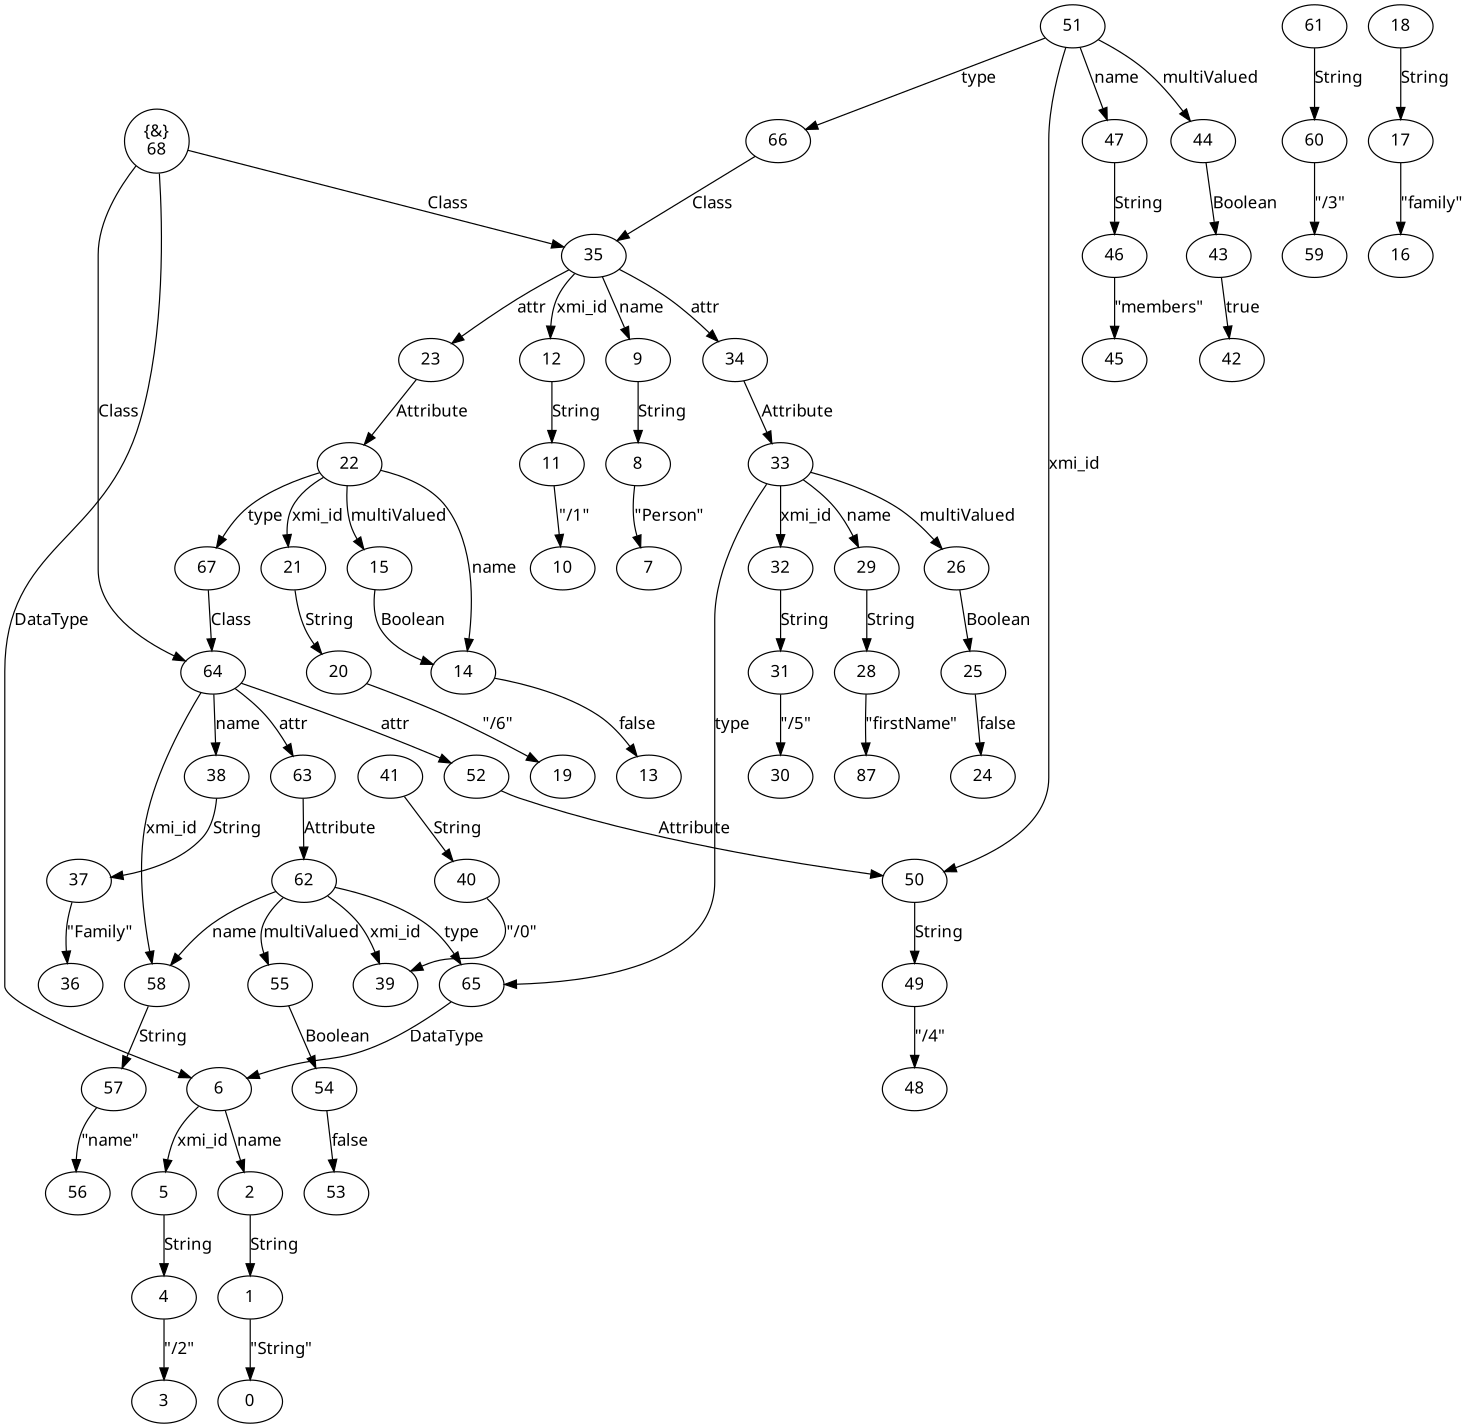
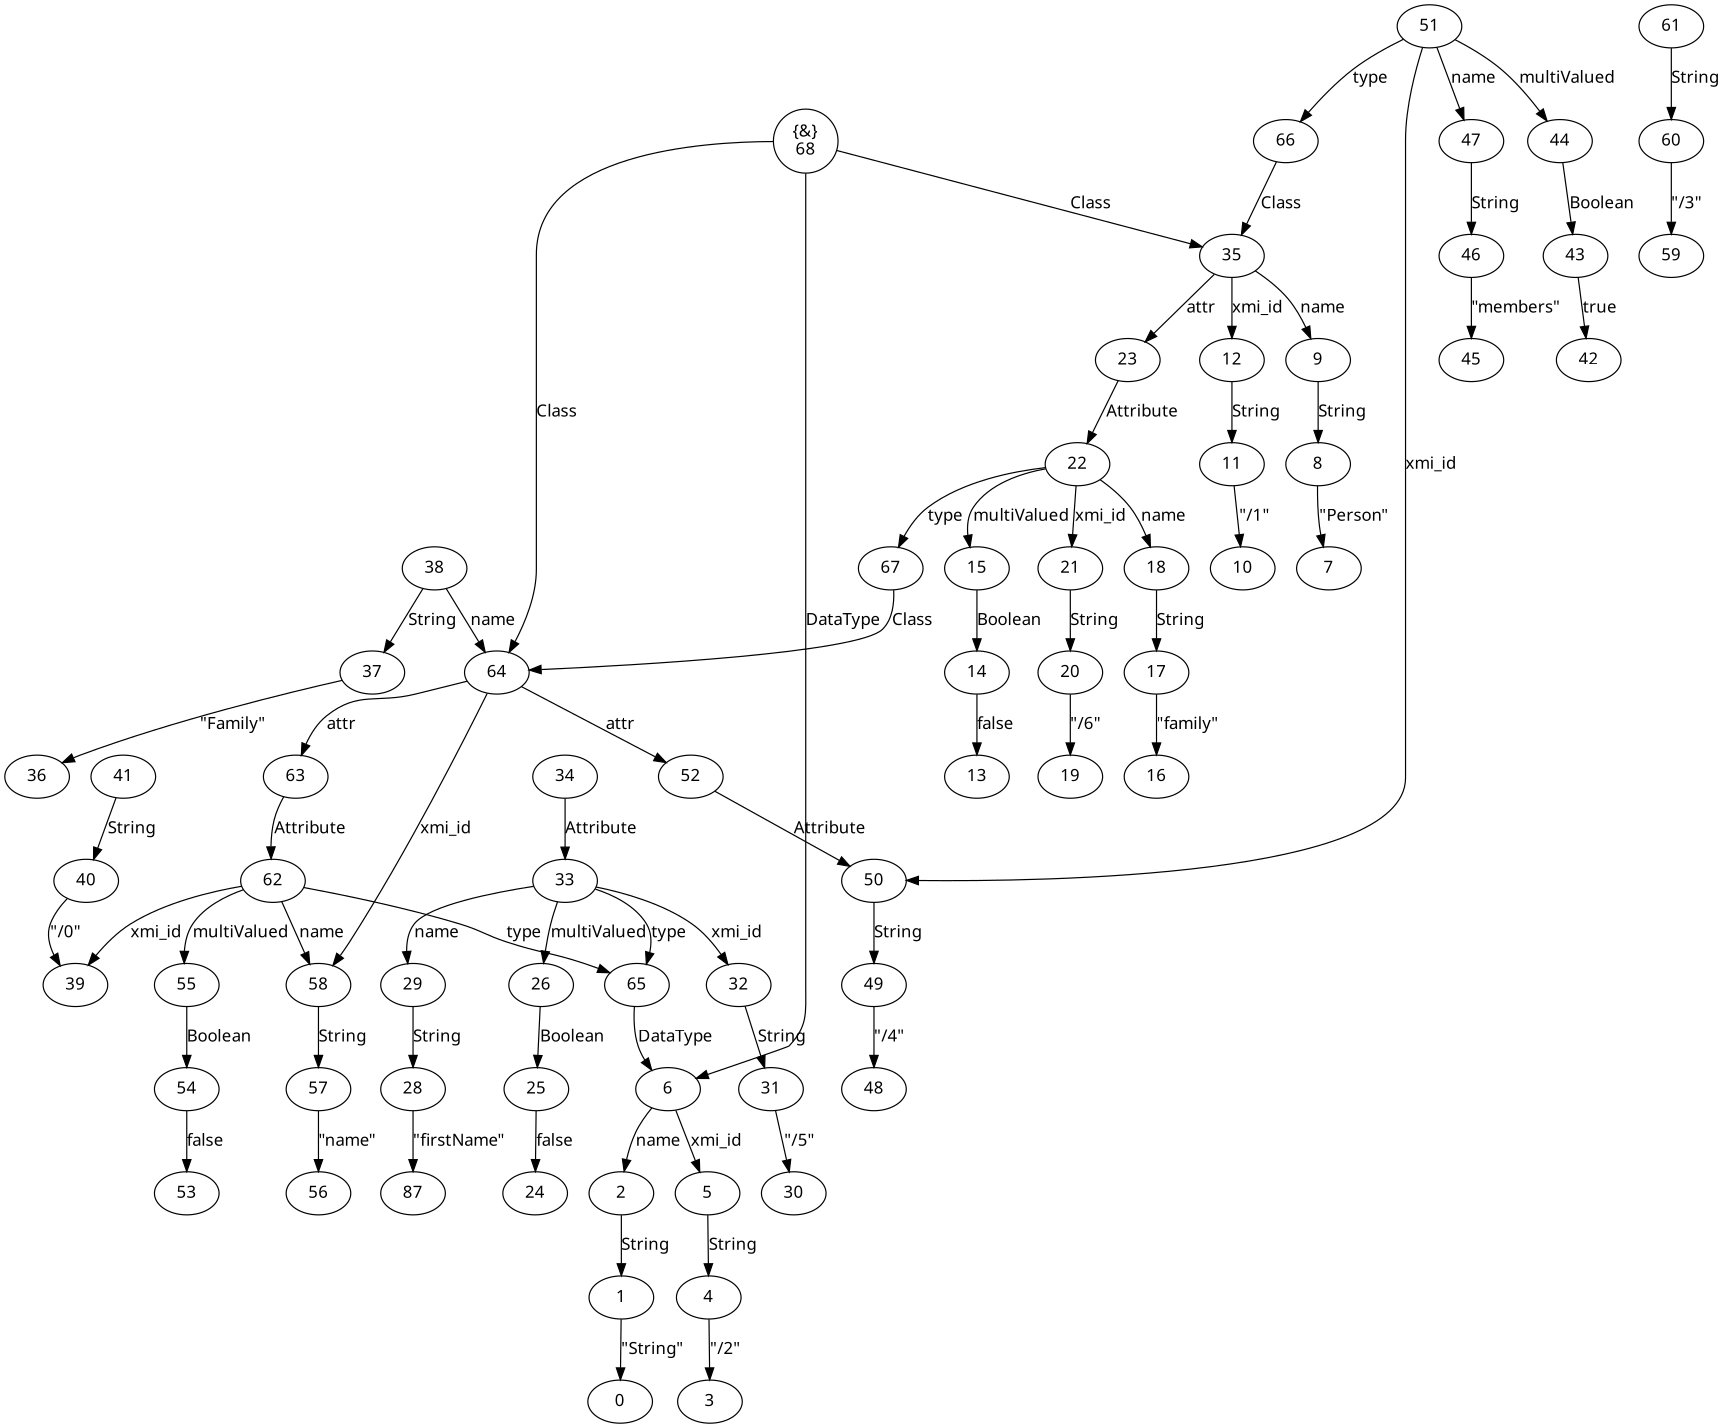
edge "35" -> "34": removed, label "attr"
edge "22" -> "14": now "22" -> "18"
edge "64" -> "38": reversed
